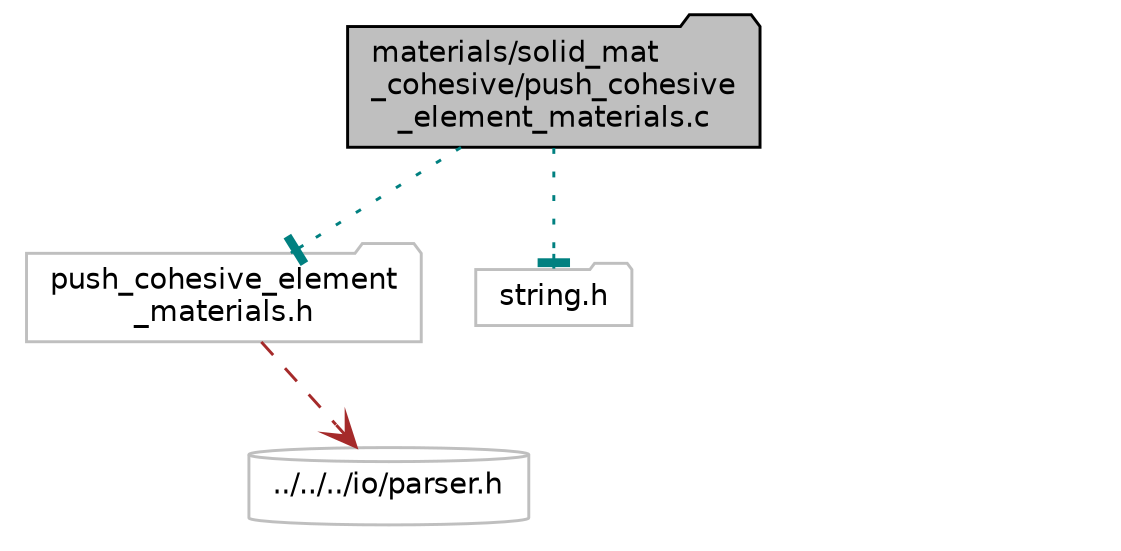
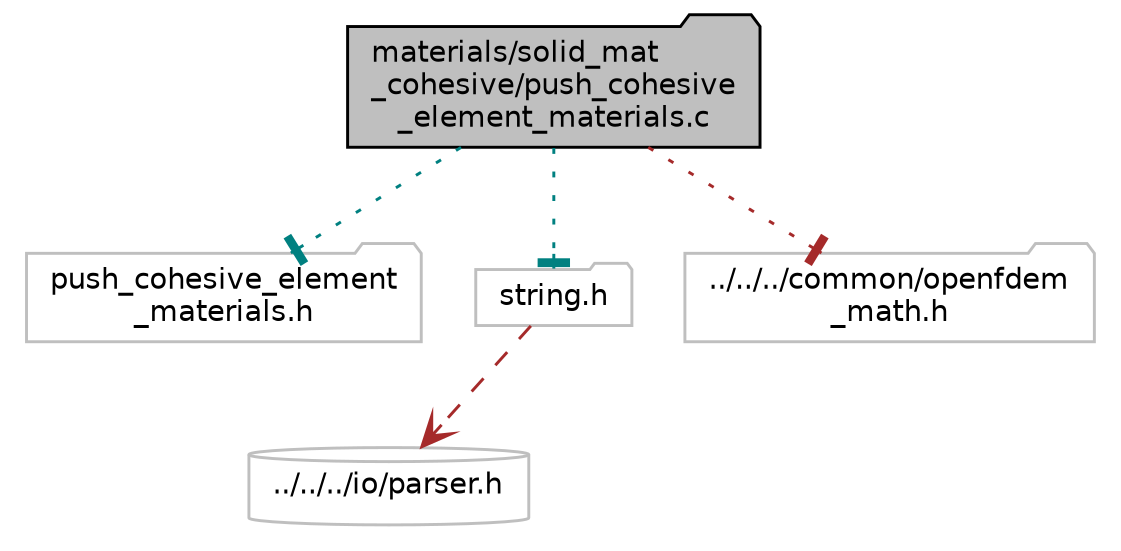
node "../../../common/openfdem _math.h": added
edge "push_cohesive_element _materials.h" -> "../../../io/parser.h": now "string.h" -> "../../../io/parser.h"
